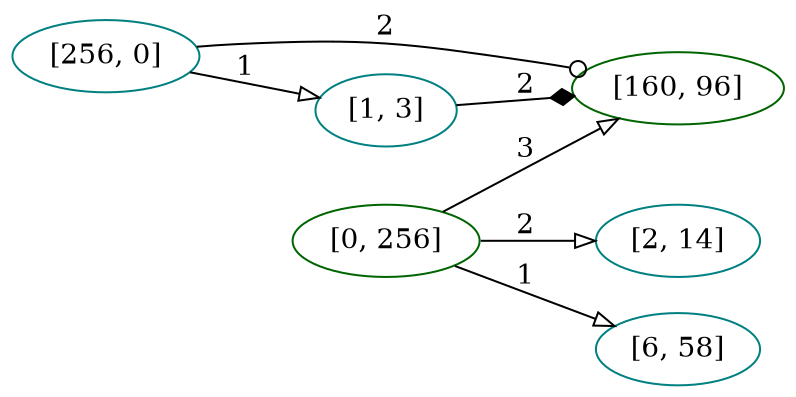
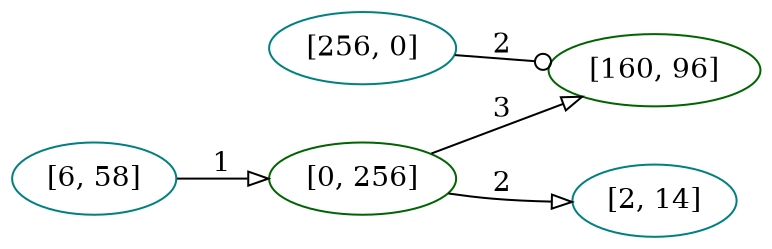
node "[1, 3]": removed
edge "[0, 256]" -> "[6, 58]": reversed
